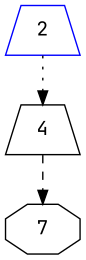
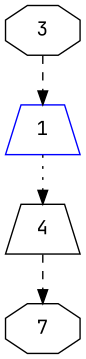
node "2": label "2" -> "1"
node "3": added
